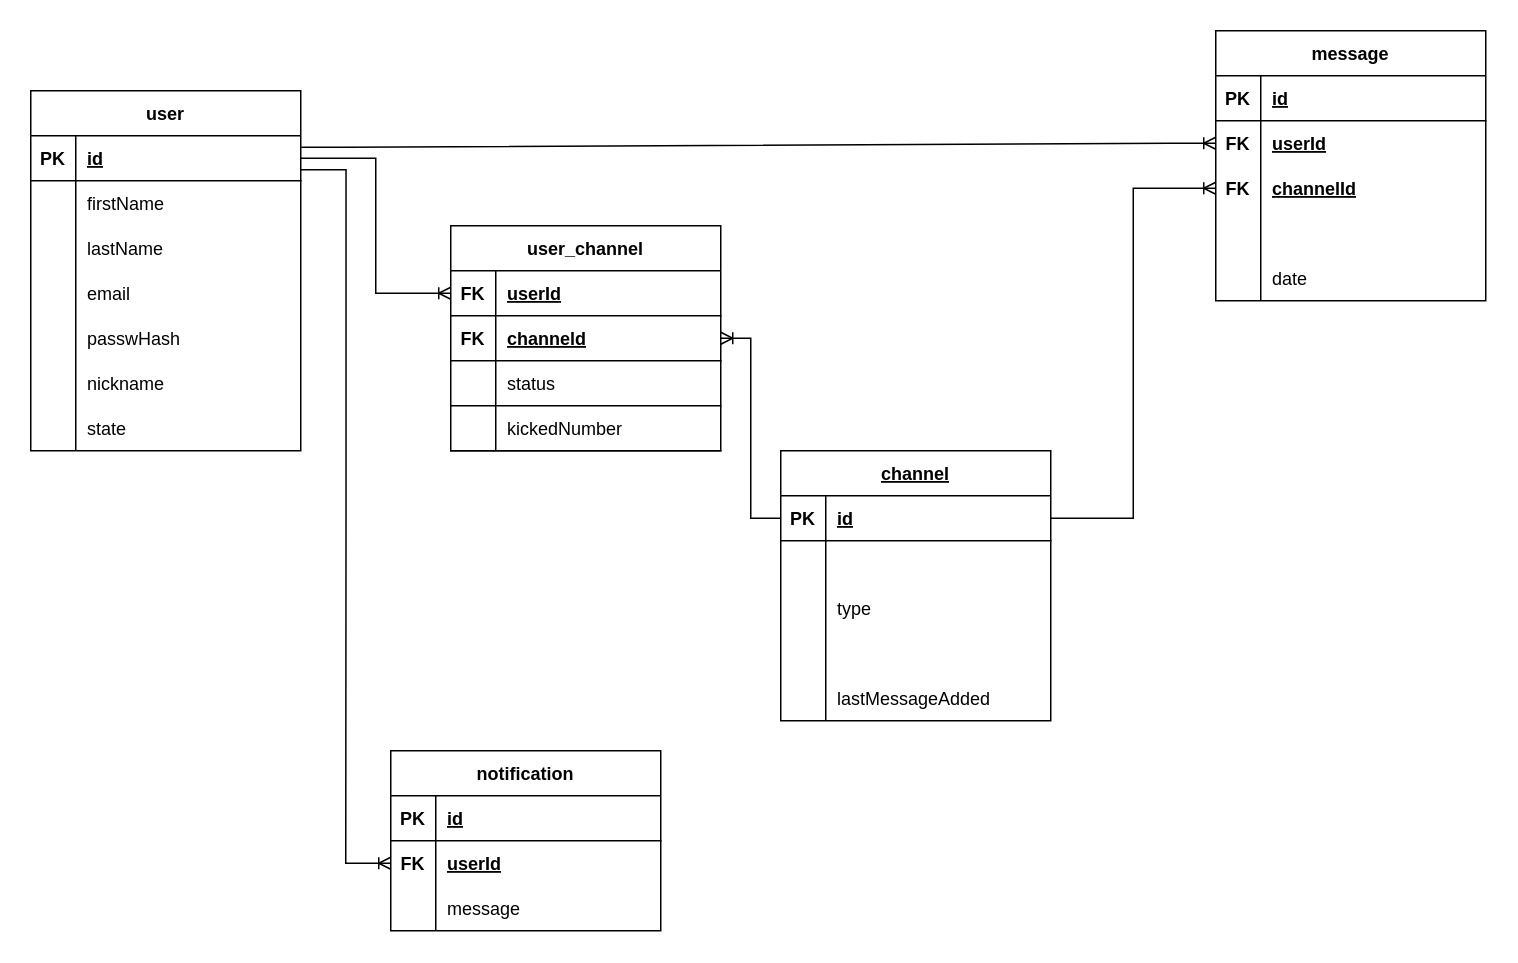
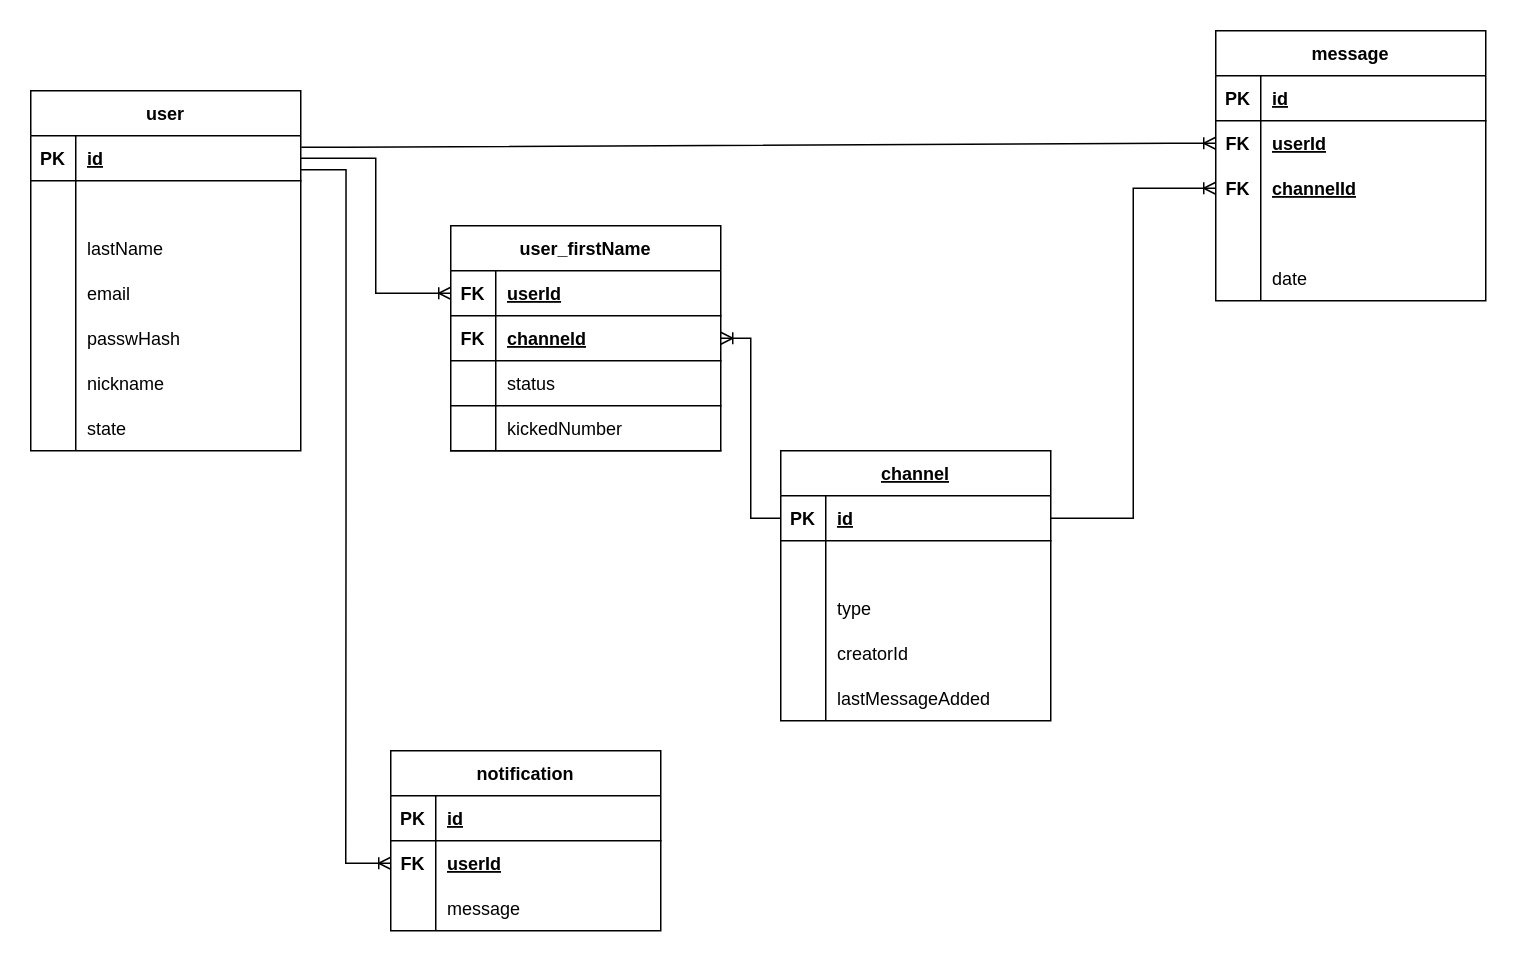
node "firstName": removed
node "user_channel": label "user_channel" -> "user_firstName"
node "creatorId": added
